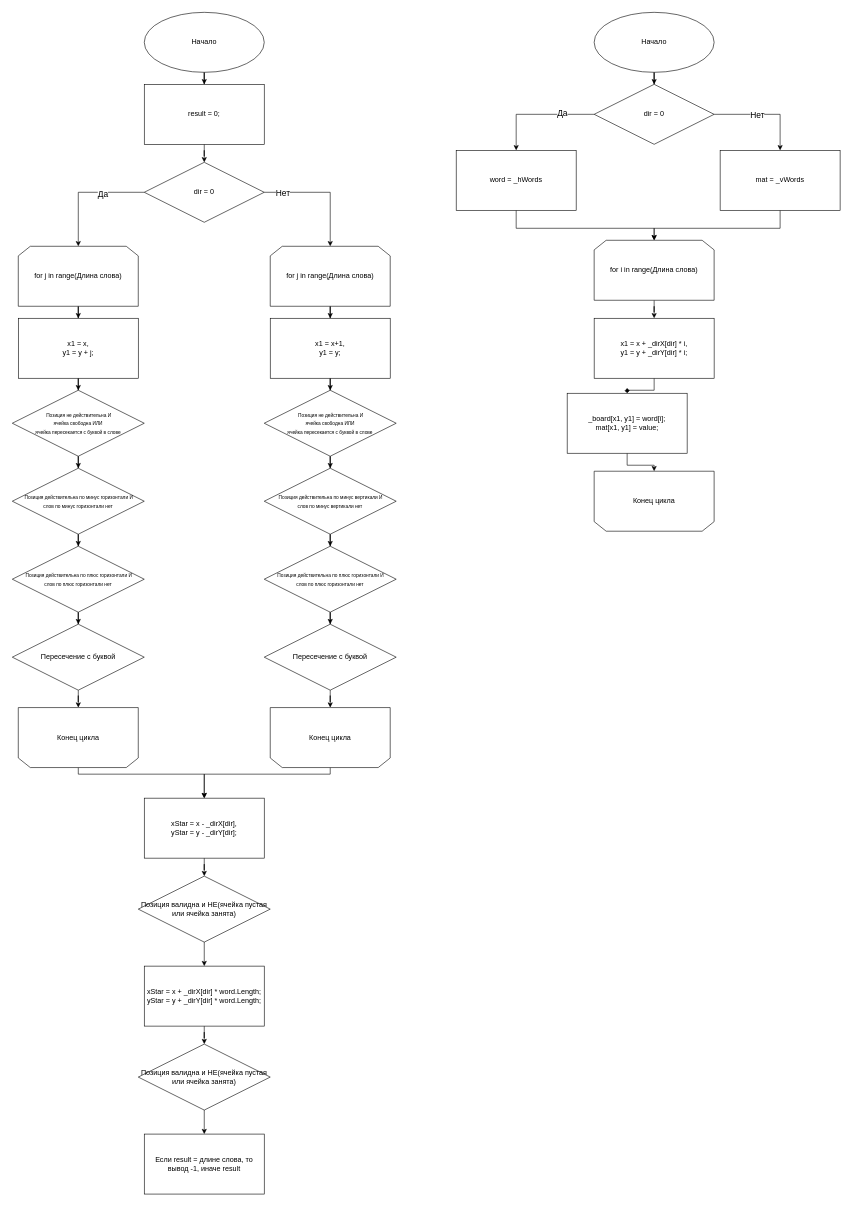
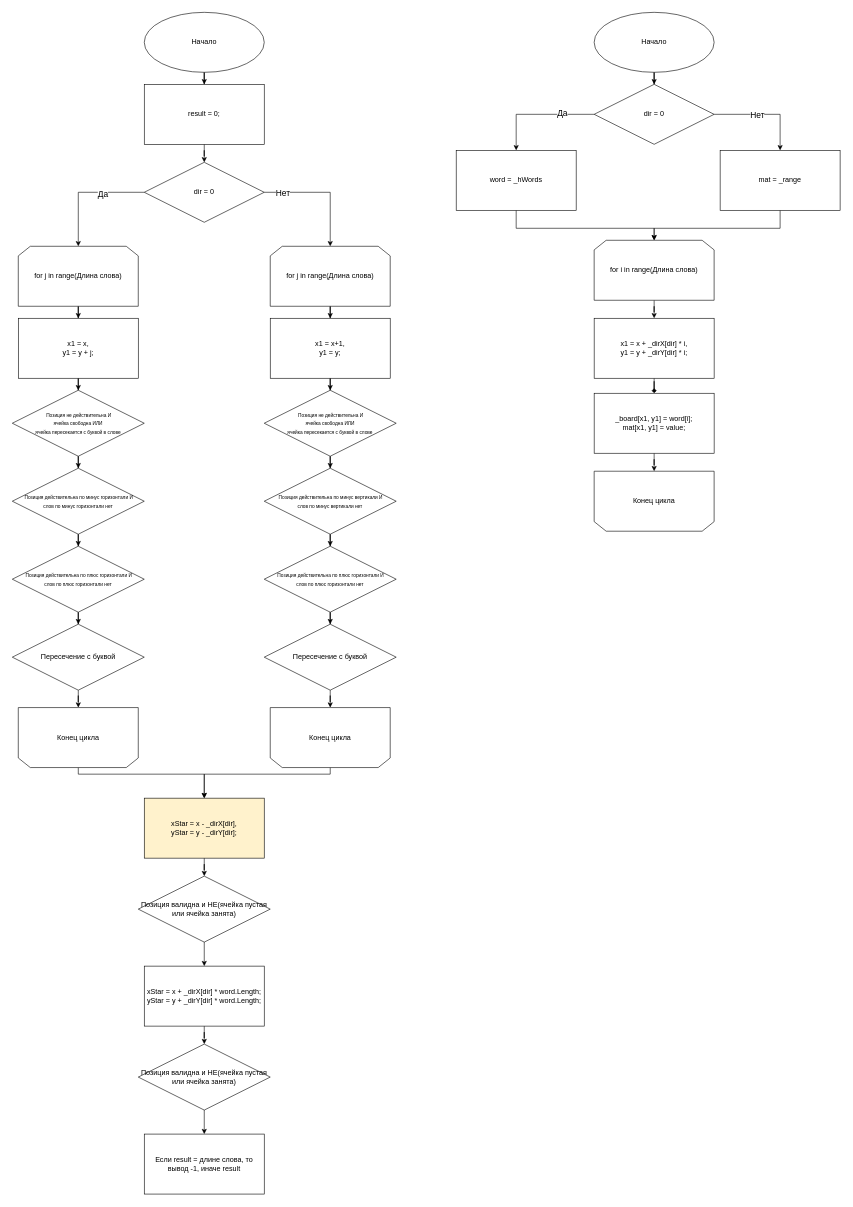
node "mat = _vWords": label "mat = _vWords" -> "mat = _range"
node "_board[x1, y1] = word[i]; mat[x1, y1] = value;": moved (627, 423) -> (654, 423)
node "xStar = x - _dirX[dir], yStar = y - _dirY[dir];": fillcolor #ffffff -> #fff2cc
